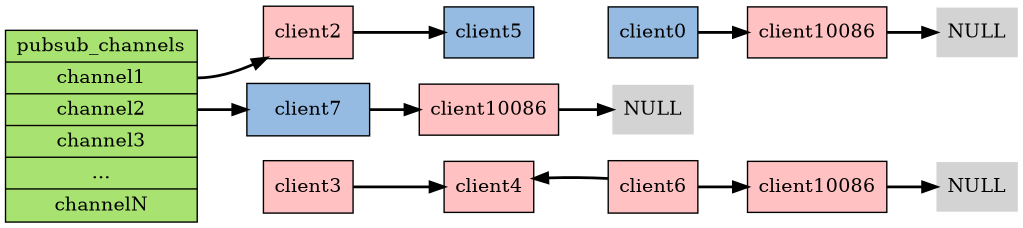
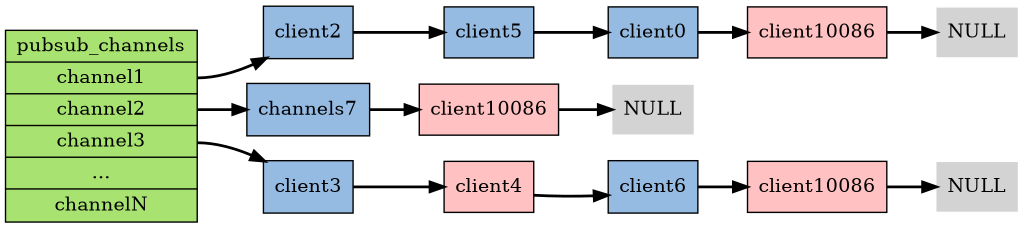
node "client2": fillcolor #ffc1c1 -> #95bbe3
edge "client5" -> "client0": added
node "client7": label "client7" -> "channels7"
edge "pubsub_channels" -> "client3": added
edge "client6" -> "client4": reversed
node "client3": fillcolor #ffc1c1 -> #95bbe3
node "client6": fillcolor #ffc1c1 -> #95bbe3
